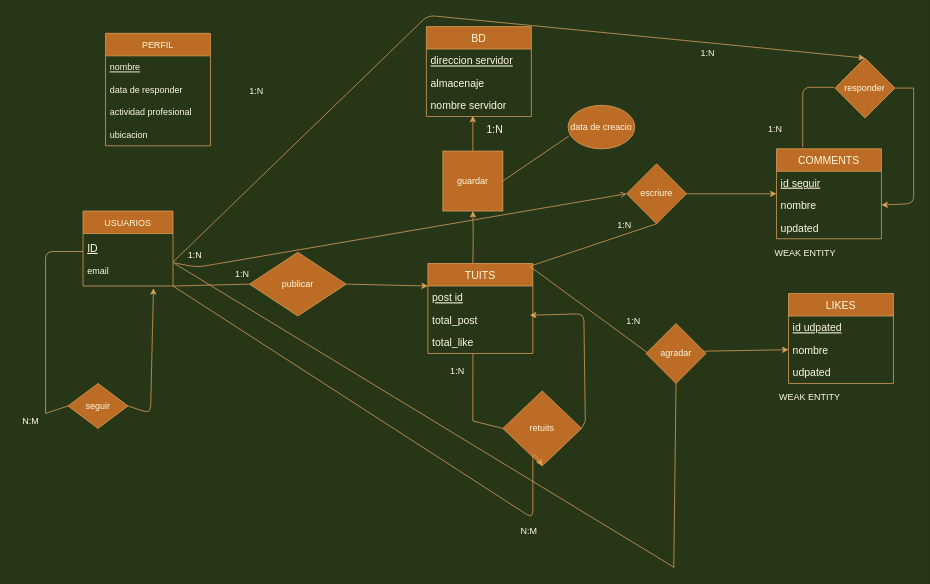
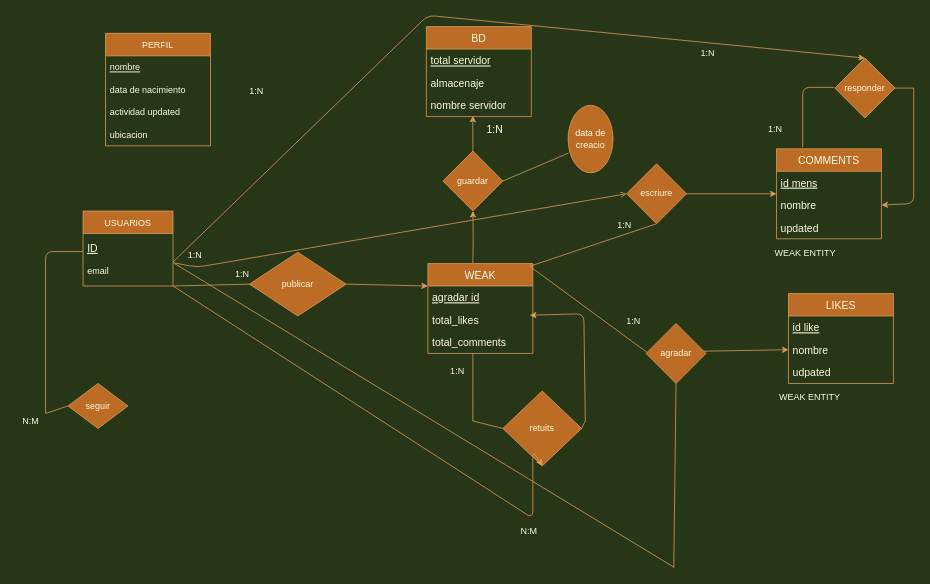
node "direccion servidor": label "direccion servidor" -> "total servidor"
node "data de responder": label "data de responder" -> "data de nacimiento"
node "actividad profesional": label "actividad profesional" -> "actividad updated"
node "data de creacio": size 67x44 -> 45x68
node "guardar": shape rectangle -> diamond
node "id seguir": label "id seguir" -> "id mens"
node "TUITS": label "TUITS" -> "WEAK"
node "post id": label "post id" -> "agradar id"
node "total_post": label "total_post" -> "total_likes"
node "id udpated": label "id udpated" -> "id like"
node "total_like": label "total_like" -> "total_comments"
edge "seguir" -> "email": removed
